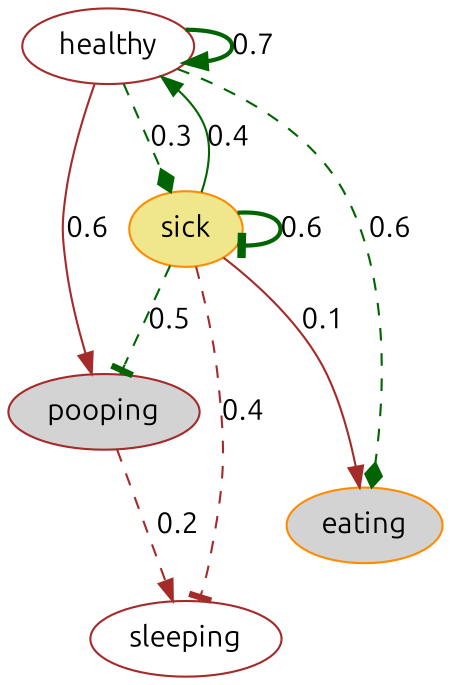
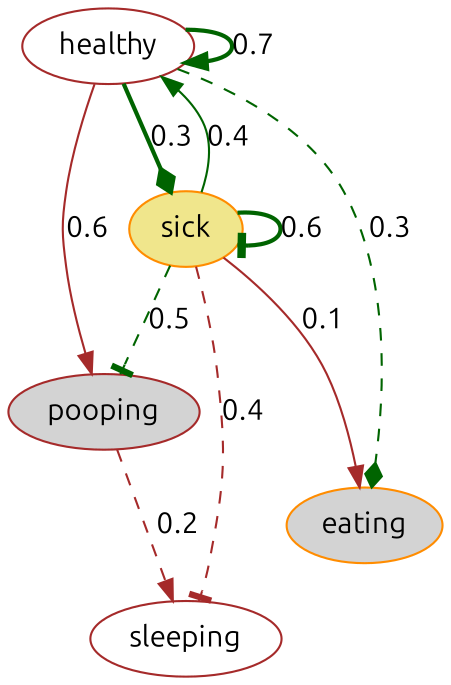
edge "healthy" -> "sick": style dashed -> bold
edge "healthy" -> "eating": label "0.6" -> "0.3"
